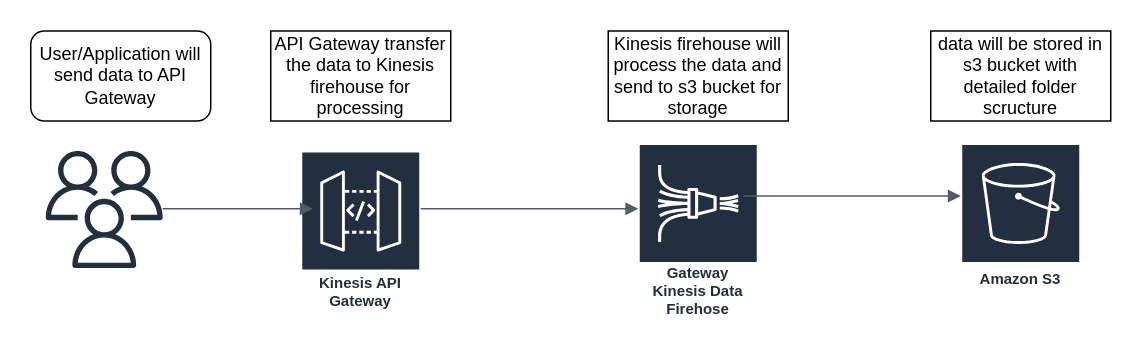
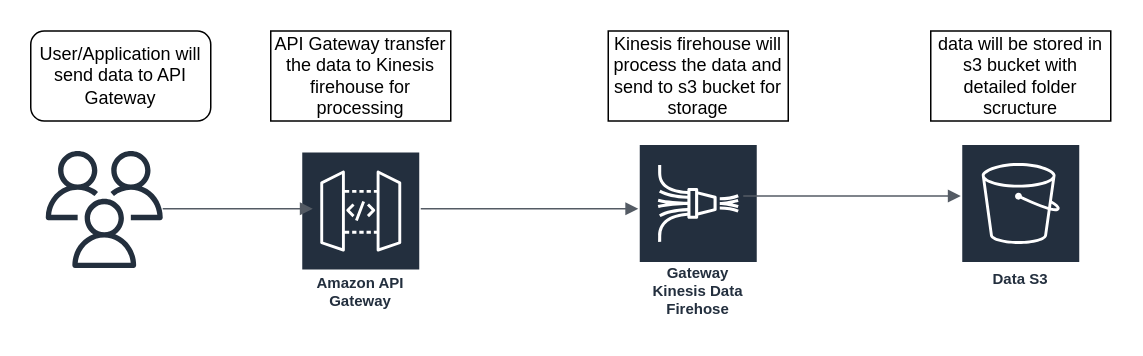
node "Amazon S3": label "Amazon S3" -> "Data S3"
node "Kinesis API Gateway": label "Kinesis API Gateway" -> "Amazon API Gateway"
